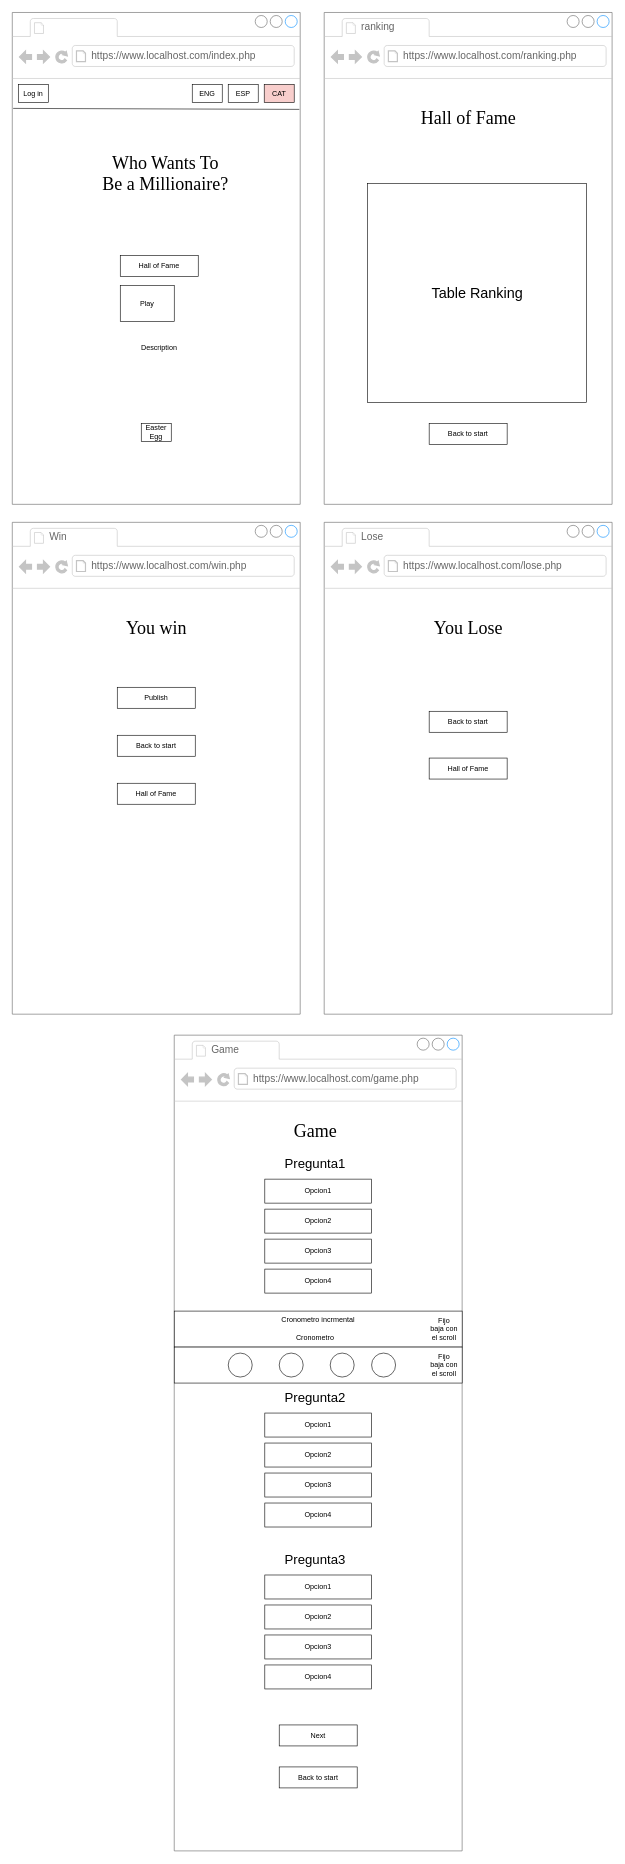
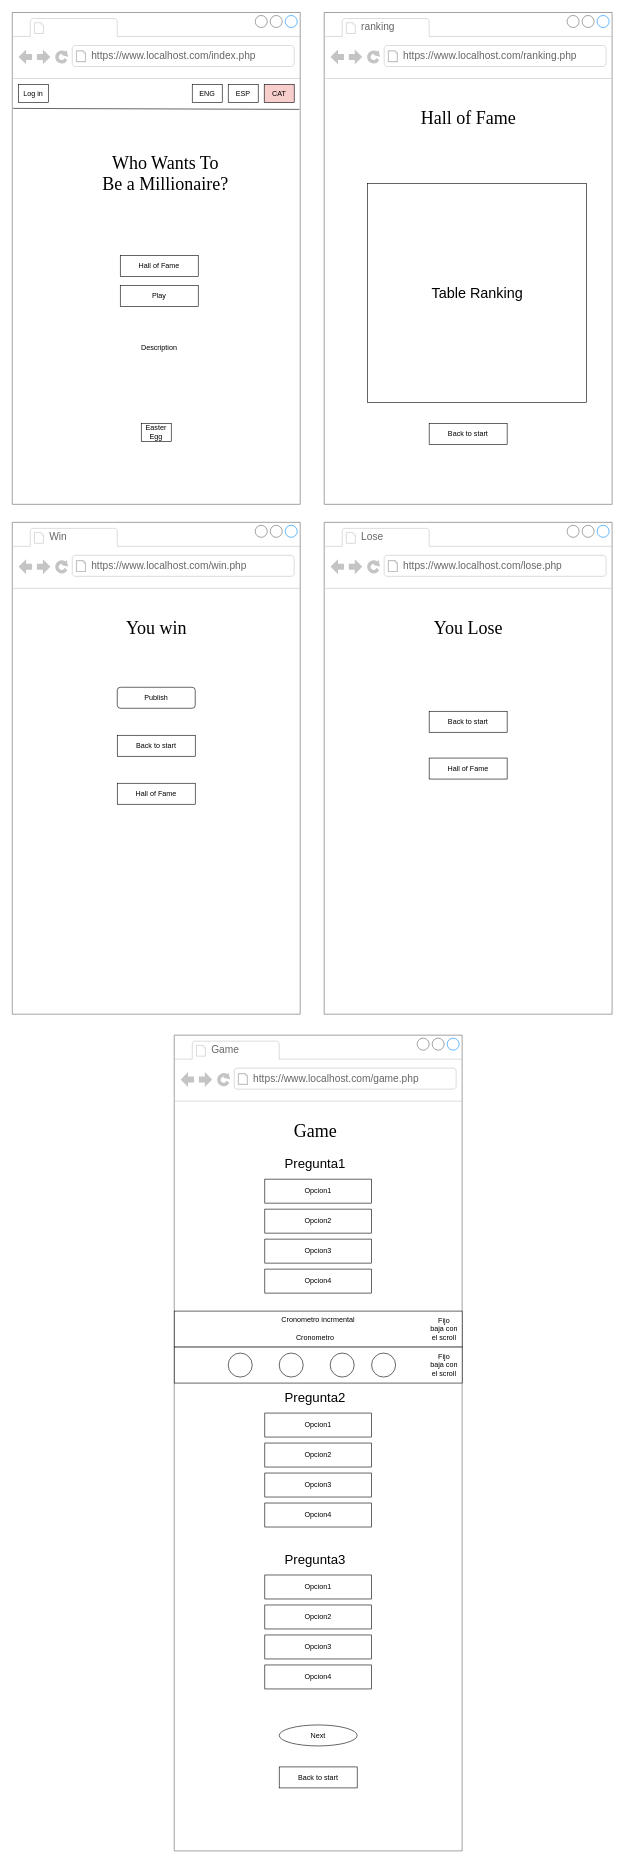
node "Play": size 54x36 -> 78x21
node "Publish": shape rectangle -> rounded rectangle
node "Next": shape rectangle -> ellipse
